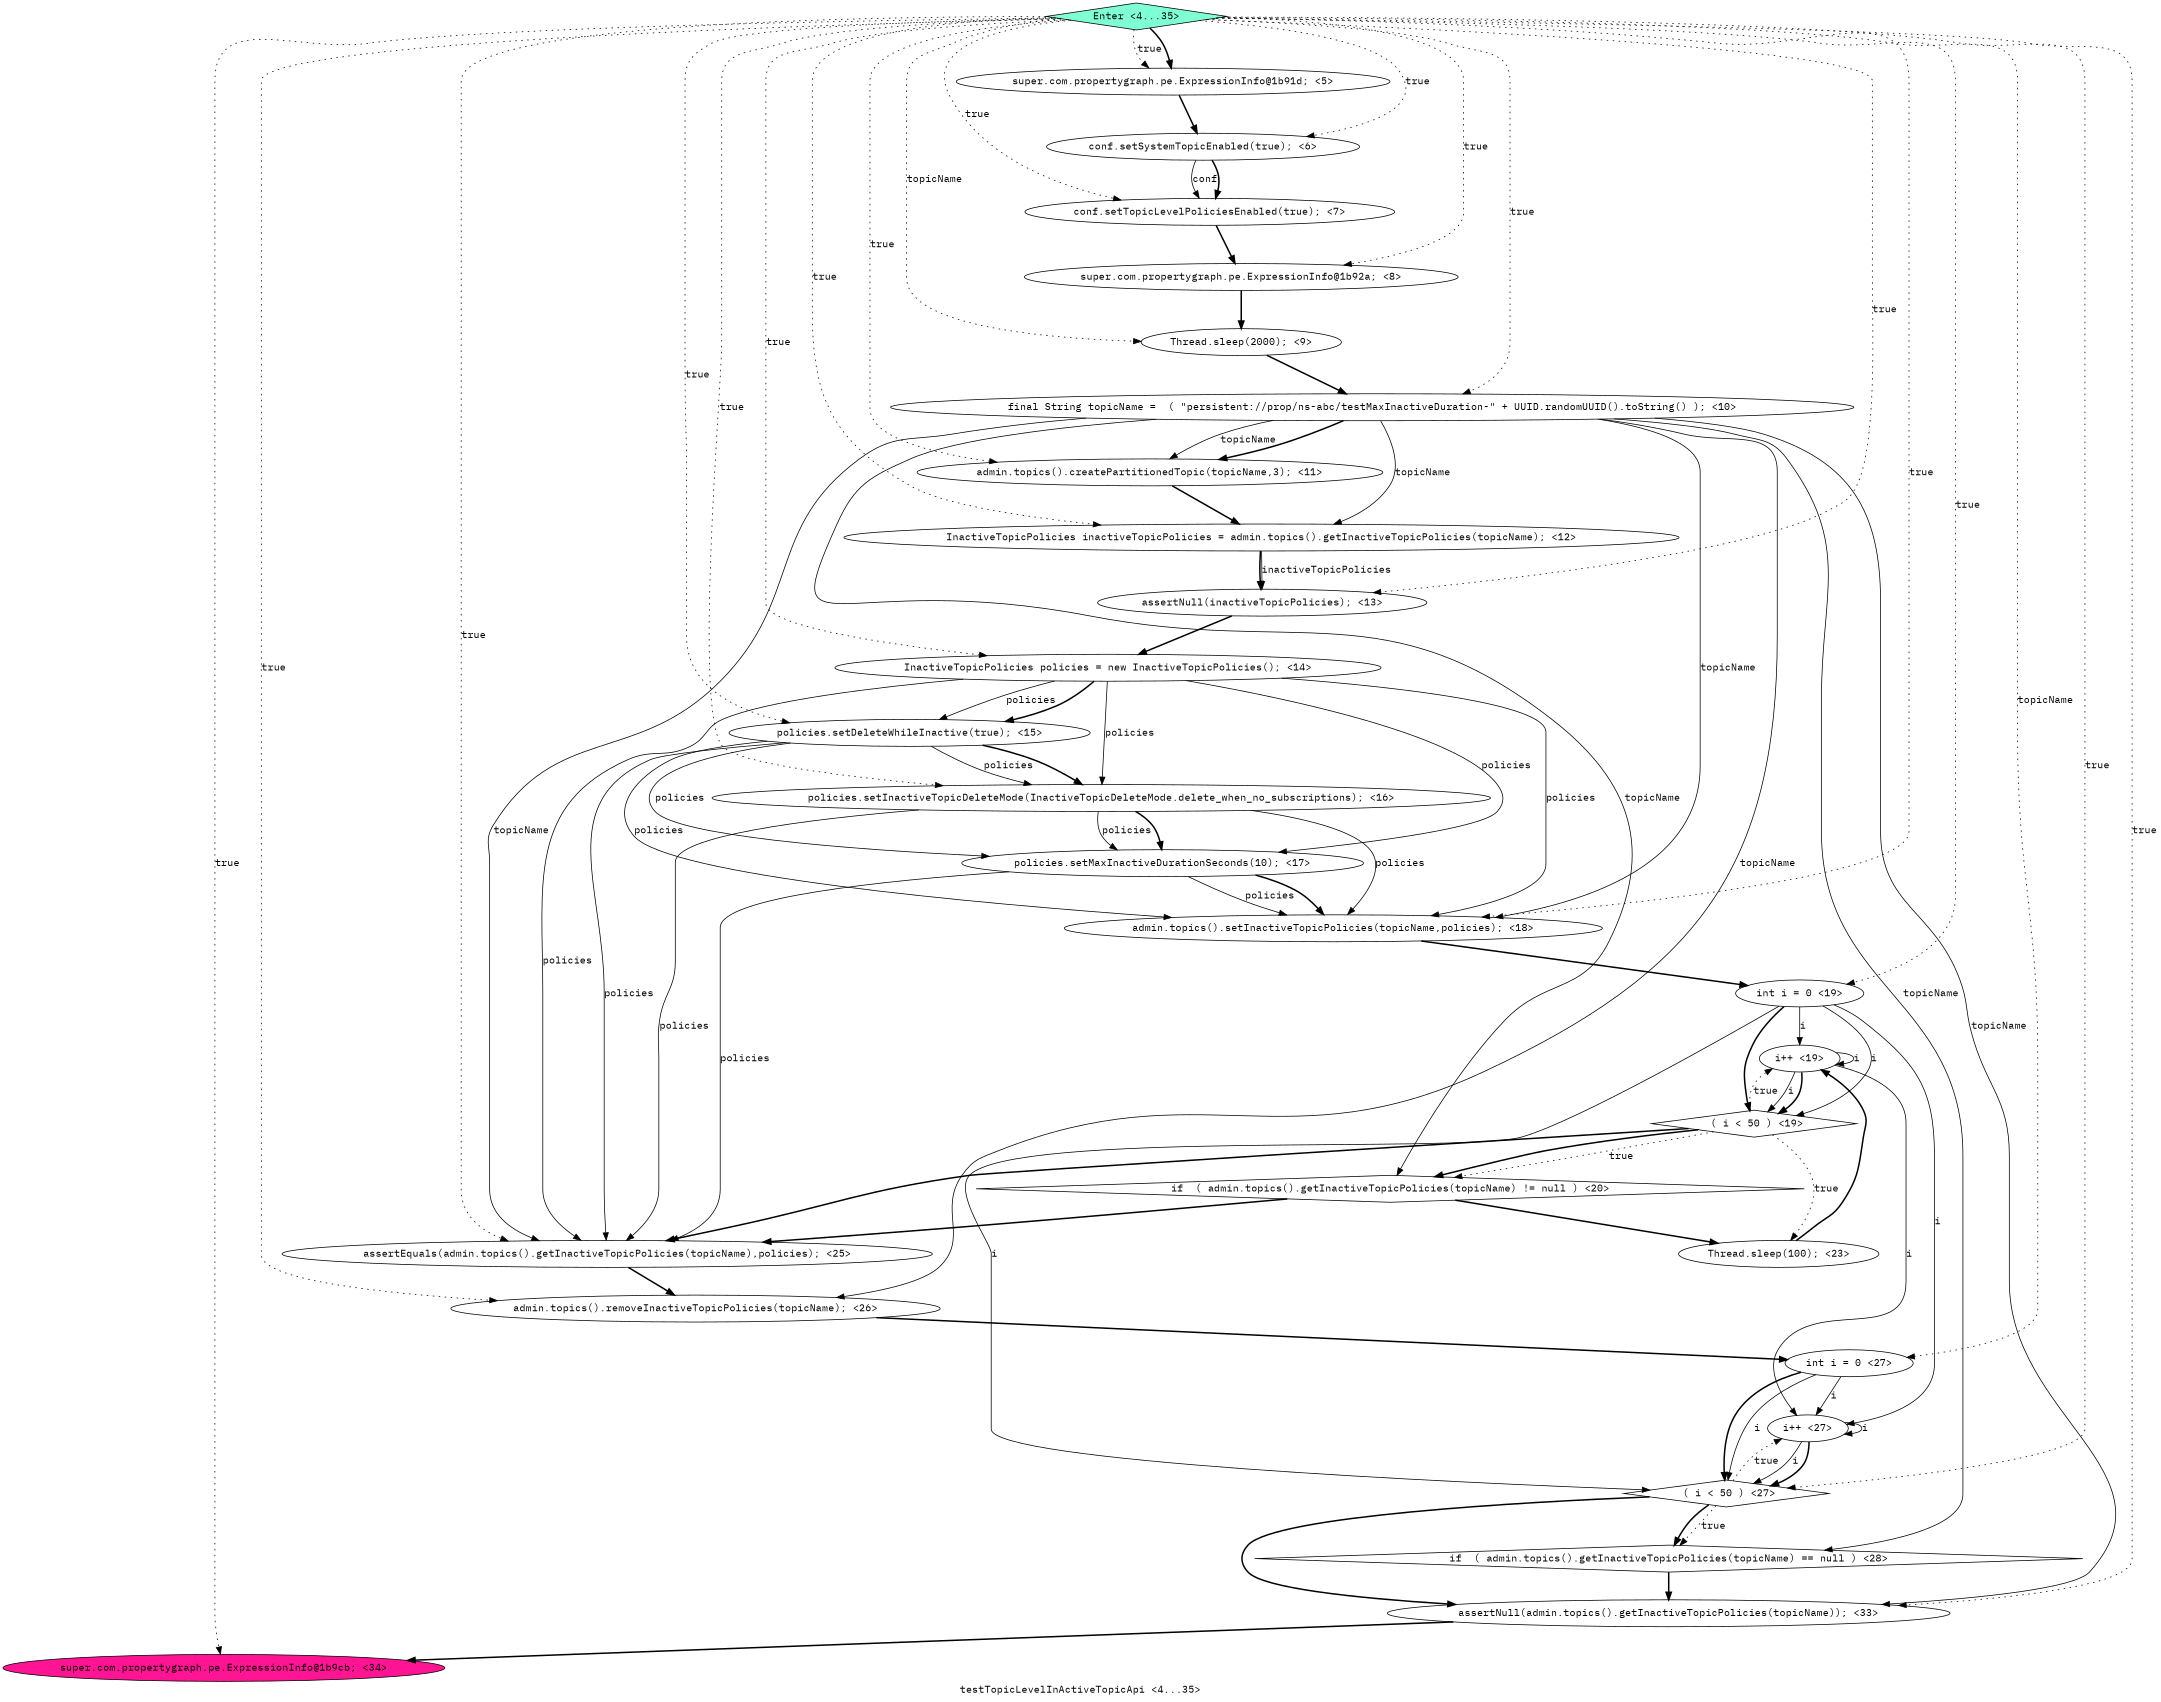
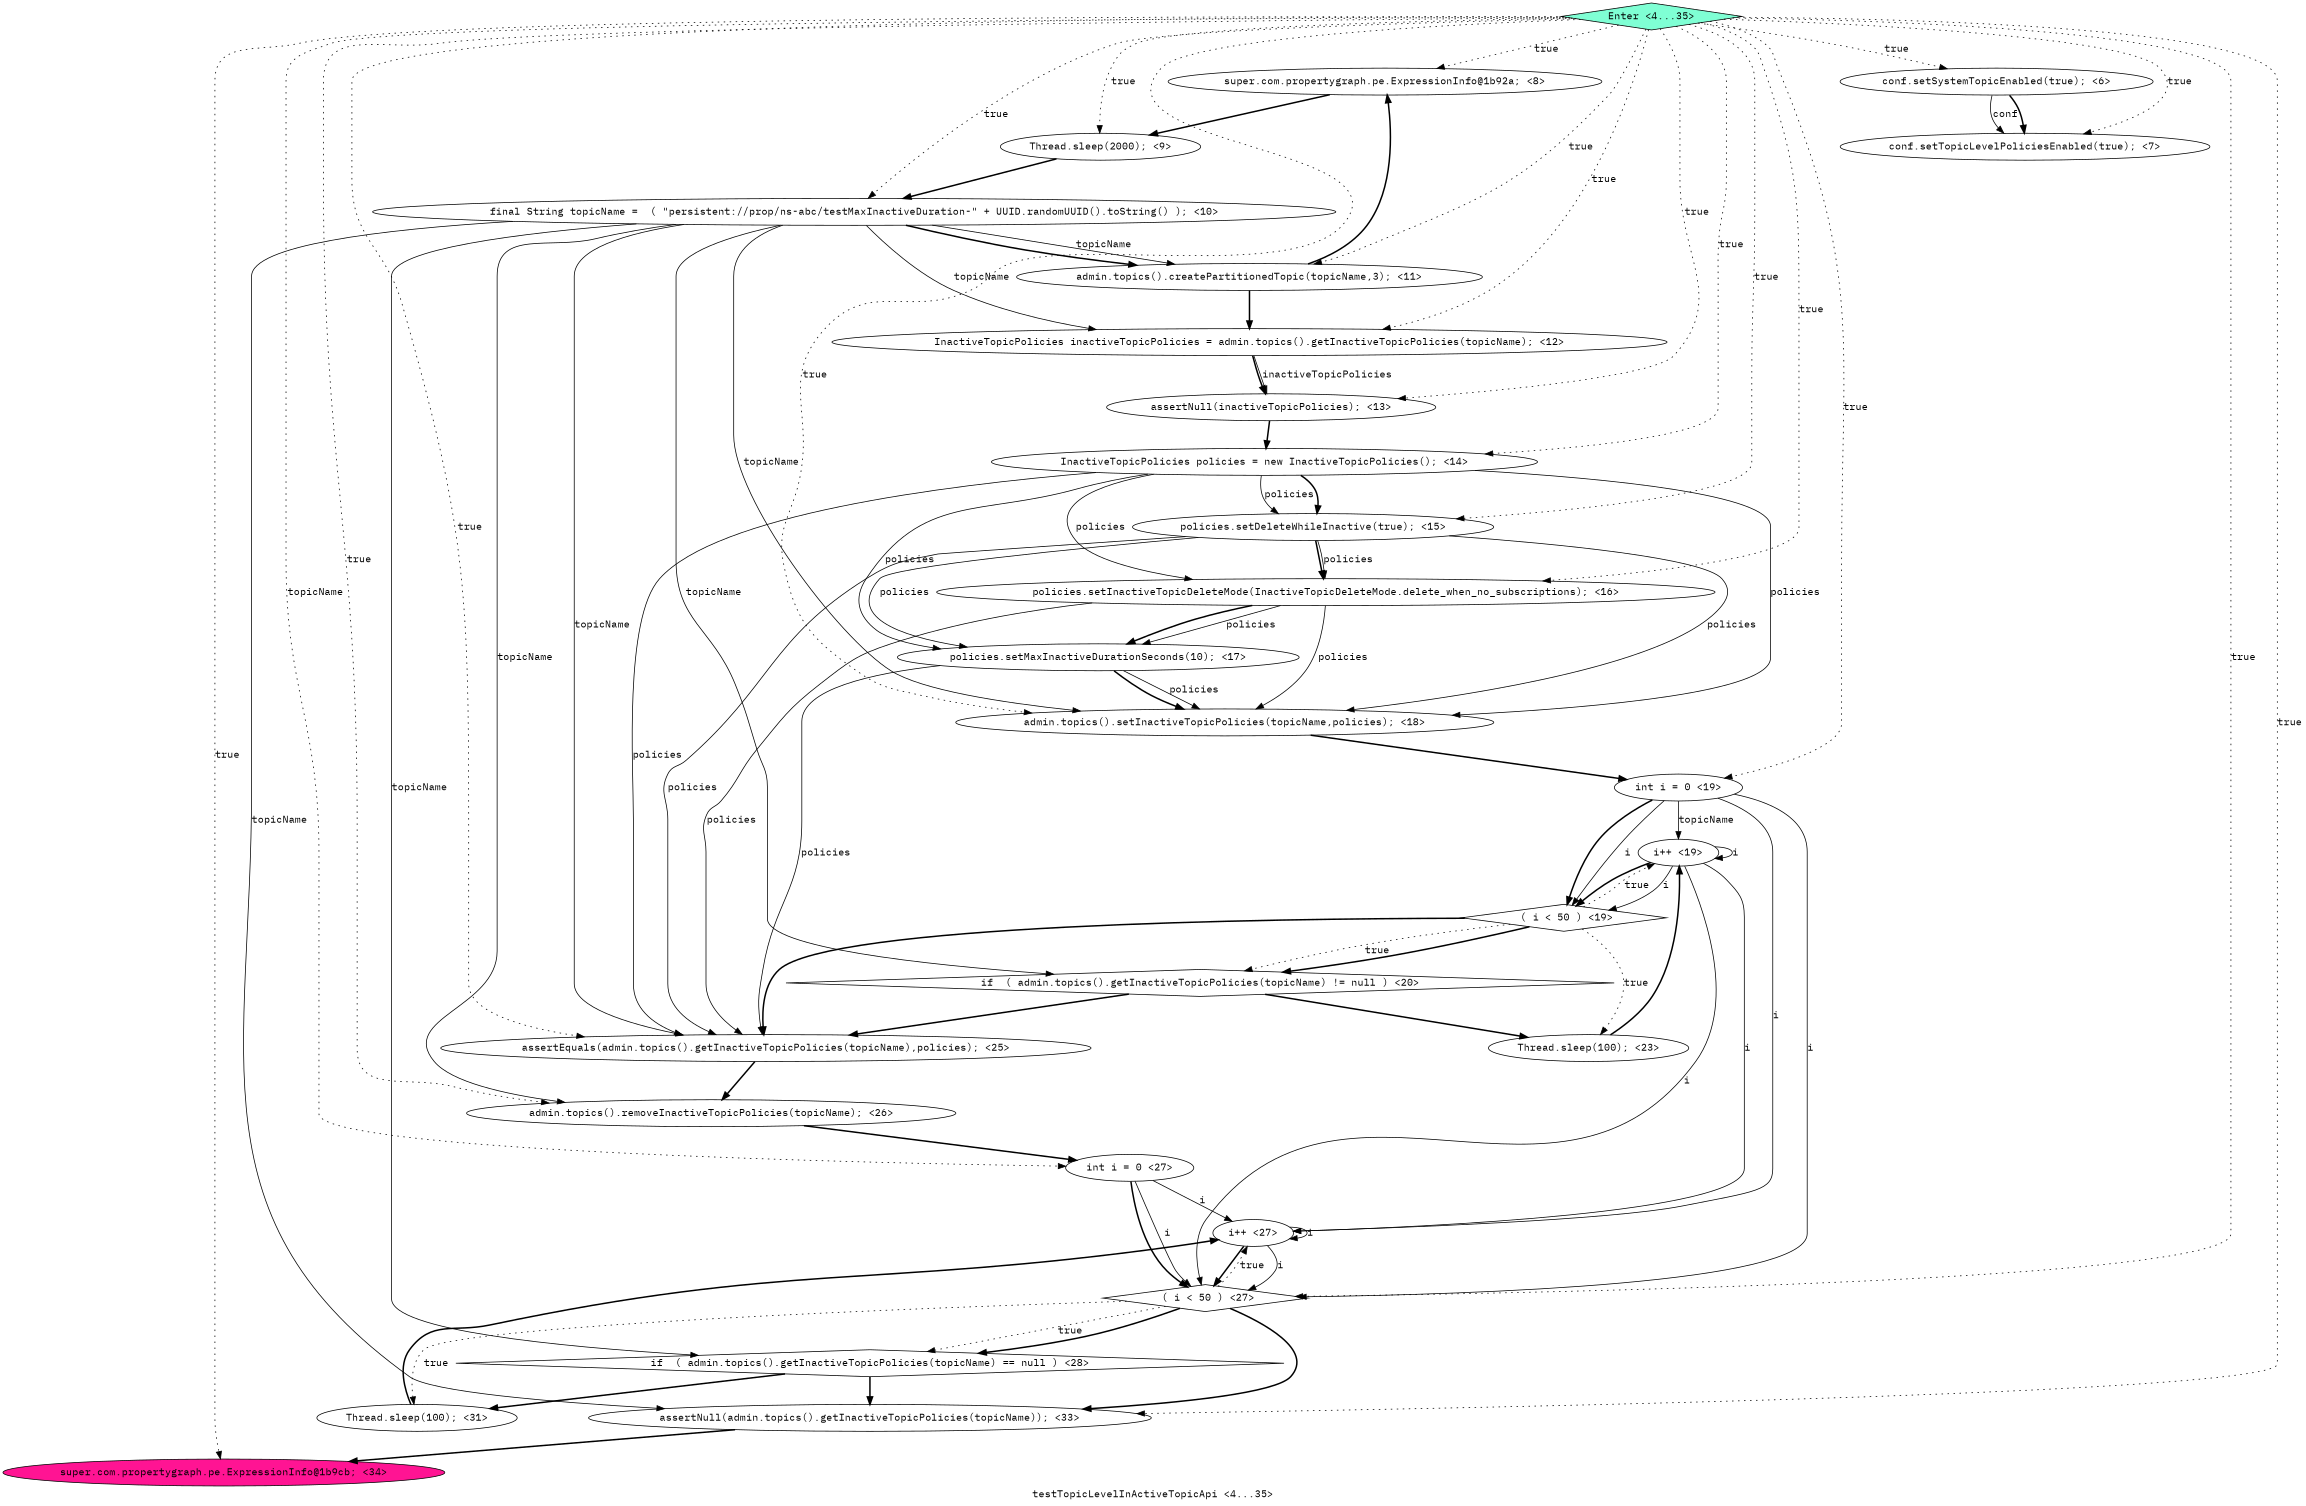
node "super.com.propertygraph.pe.ExpressionInfo@1b91d; <5>": removed
edge "Enter <4...35>" -> "Thread.sleep(2000); <9>": label "topicName" -> "true"
edge "conf.setTopicLevelPoliciesEnabled(true); <7>" -> "super.com.propertygraph.pe.ExpressionInfo@1b92a; <8>": now "admin.topics().createPartitionedTopic(topicName,3); <11>" -> "super.com.propertygraph.pe.ExpressionInfo@1b92a; <8>"
edge "int i = 0 <19>" -> "i++ <19>": label "i" -> "topicName"
edge "i++ <19>" -> "( i < 50 ) <27>": added, label "i"
node "Thread.sleep(100); <31>": added
